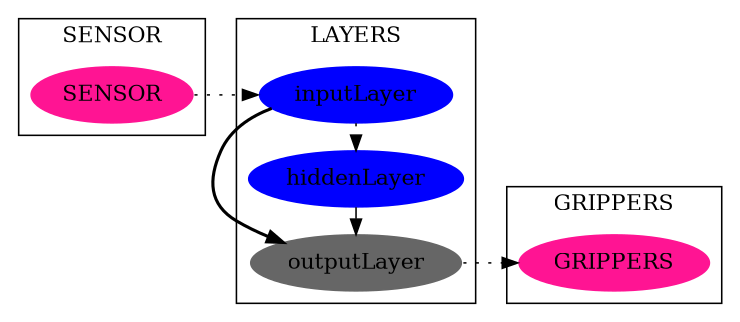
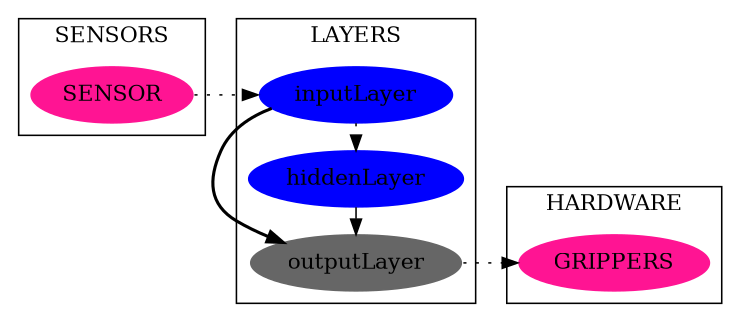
cluster "SENSOR": label "SENSOR" -> "SENSORS"
cluster "GRIPPERS": label "GRIPPERS" -> "HARDWARE"
